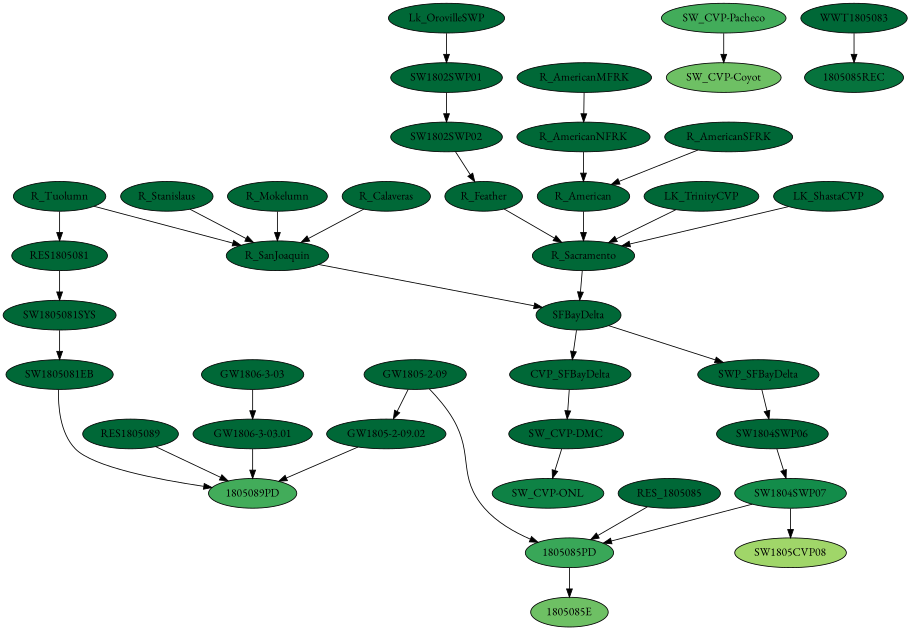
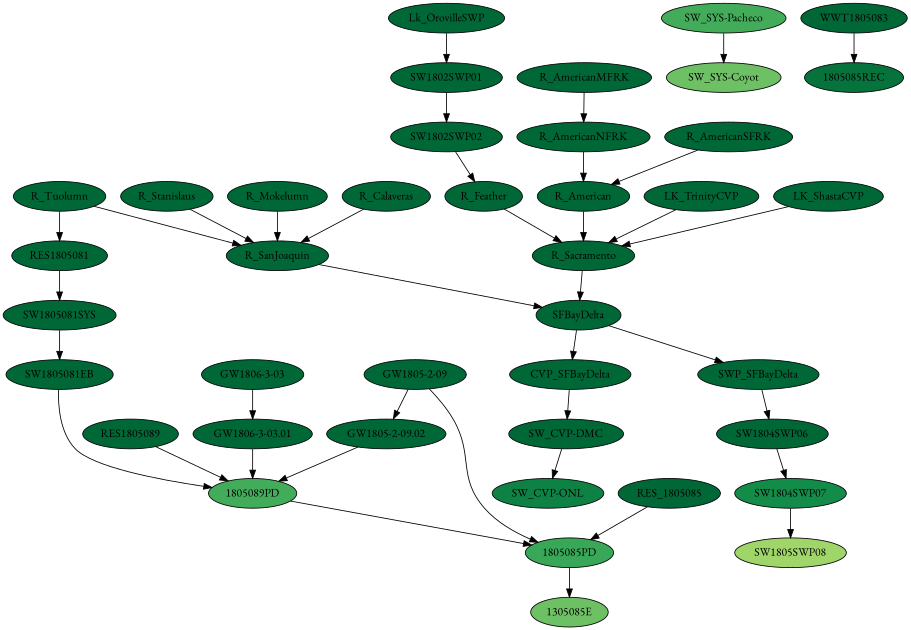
node "SW_CVP-Pacheco": label "SW_CVP-Pacheco" -> "SW_SYS-Pacheco"
node "SW_CVP-Coyot": label "SW_CVP-Coyot" -> "SW_SYS-Coyot"
edge "SW1804SWP07" -> "1805085PD": now "1805089PD" -> "1805085PD"
node "SW1805CVP08": label "SW1805CVP08" -> "SW1805SWP08"
node "1805085E": label "1805085E" -> "1305085E"
